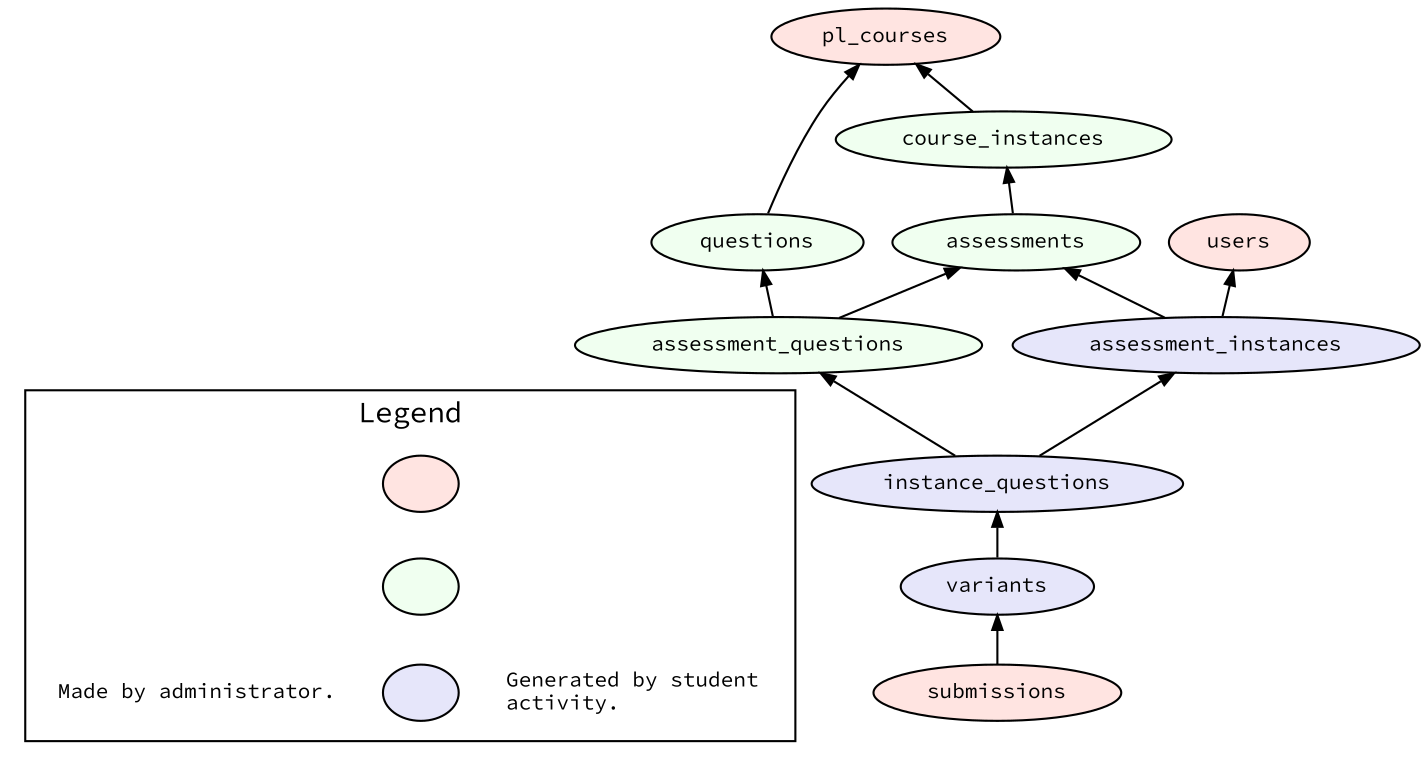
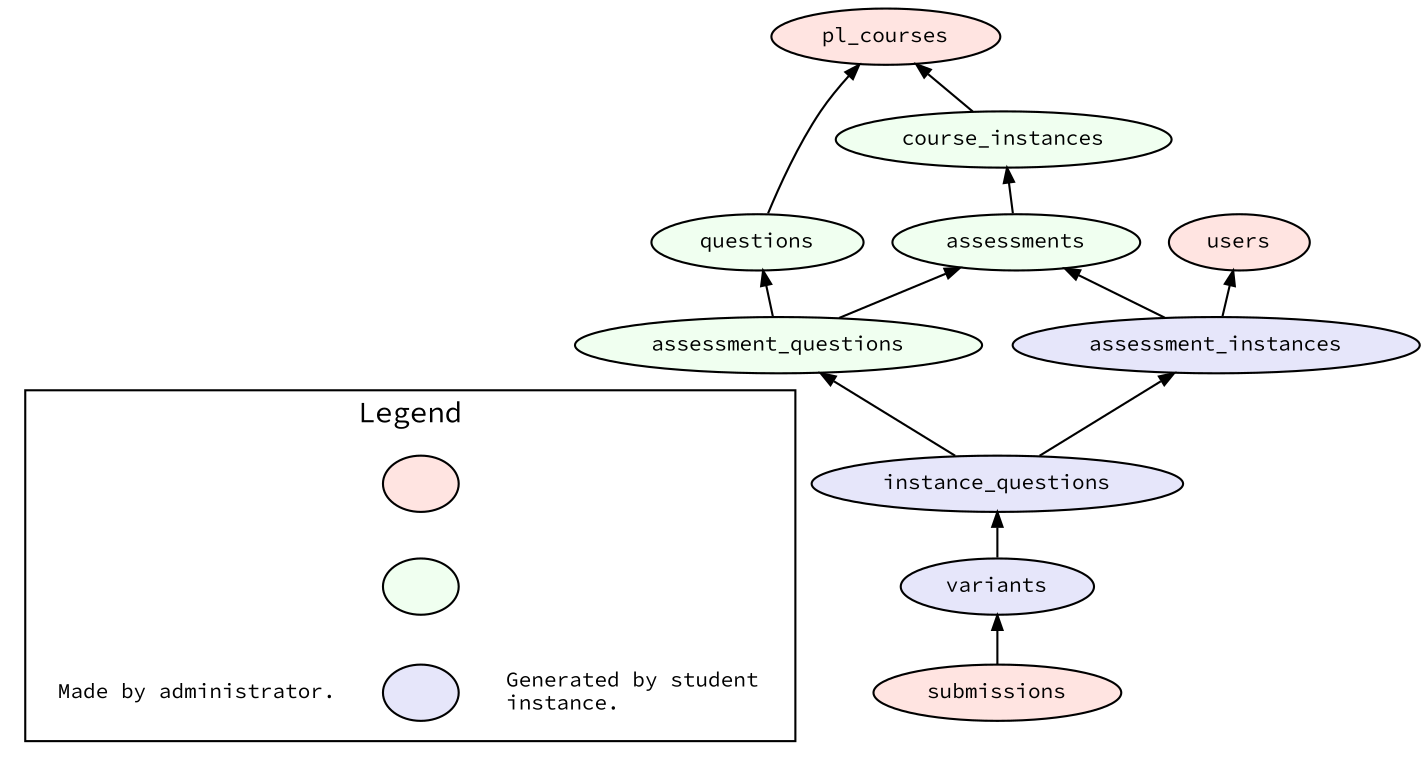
node "Generated by student activity.": label "Generated by student activity." -> "Generated by student instance."
